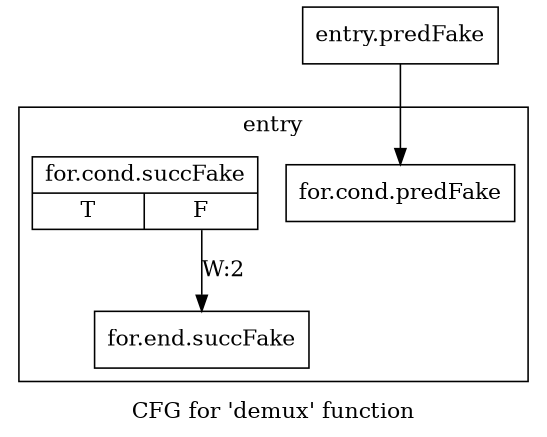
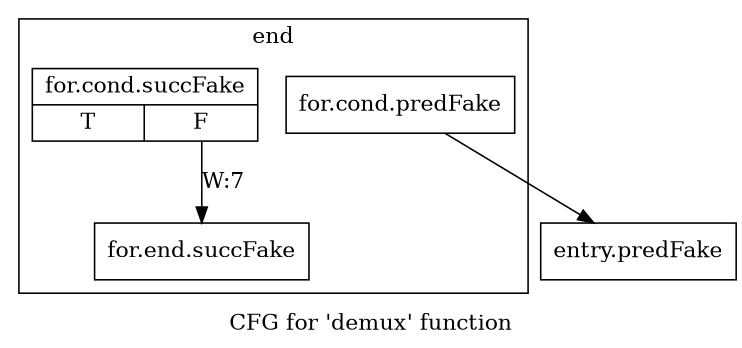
edge "entry.predFake" -> "for.cond.predFake": reversed
cluster "entry": label "entry" -> "end"
edge "for.cond.succFake" -> "for.end.succFake": label "W:2" -> "W:7"
